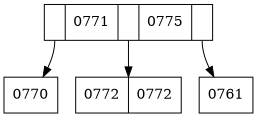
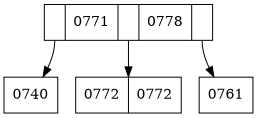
node "0771": text "0775" -> "0778"
node "0770": label "0770" -> "0740"
